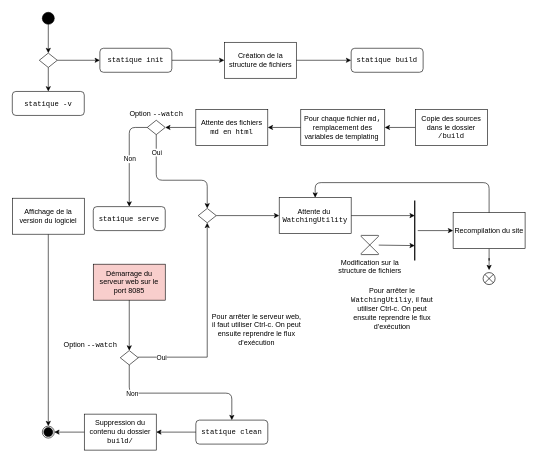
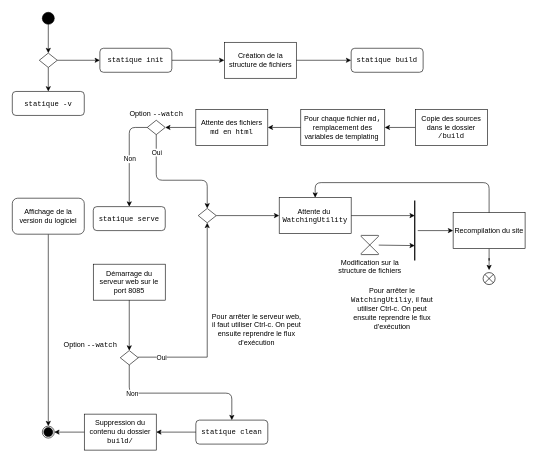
node "Affichage de la version du logiciel": shape rectangle -> rounded rectangle
node "Démarrage du serveur web sur le port 8085": fillcolor #f8cecc -> #ffffff
